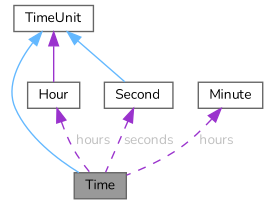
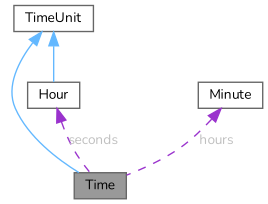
edge "Hour" -> "TimeUnit": color darkorchid3 -> steelblue1
node "Second": removed
edge "Time" -> "Hour": label " hours" -> " seconds"
